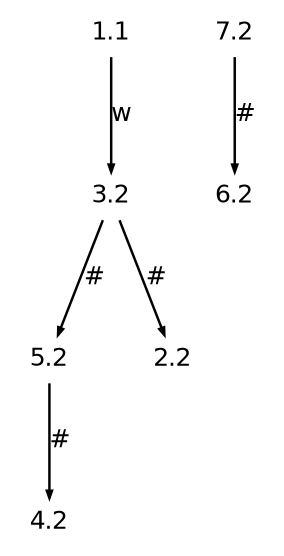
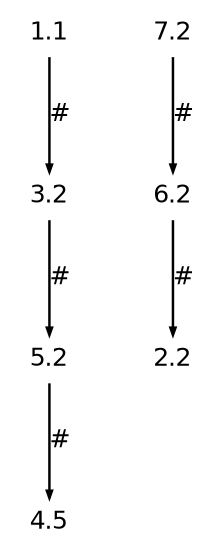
edge "1.1" -> "3.2": label "w" -> "#"
edge "3.2" -> "2.2": now "6.2" -> "2.2"
node "4.2": label "4.2" -> "4.5"
